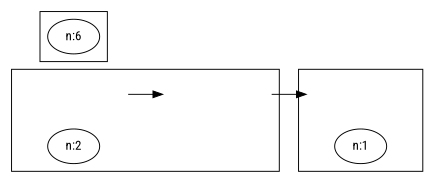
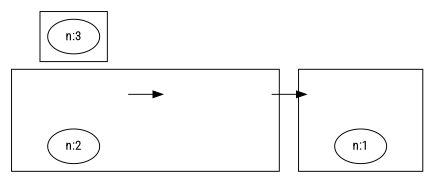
node "n:6": label "n:6" -> "n:3"
